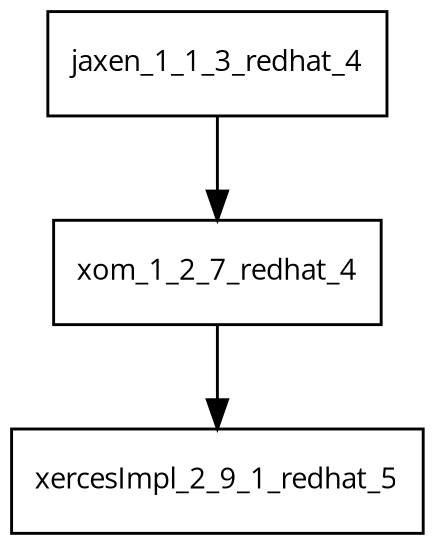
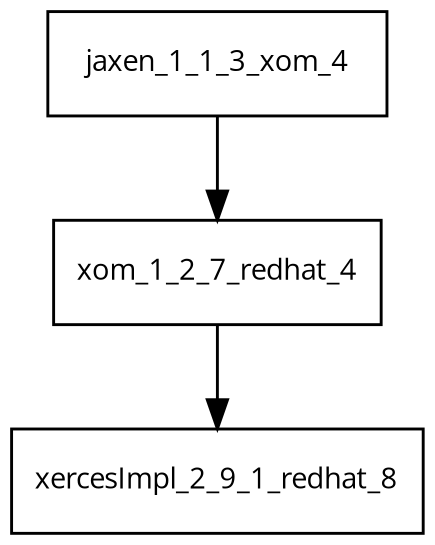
node "jaxen_1_1_3_redhat_4": label "jaxen_1_1_3_redhat_4" -> "jaxen_1_1_3_xom_4"
node "xercesImpl_2_9_1_redhat_5": label "xercesImpl_2_9_1_redhat_5" -> "xercesImpl_2_9_1_redhat_8"
